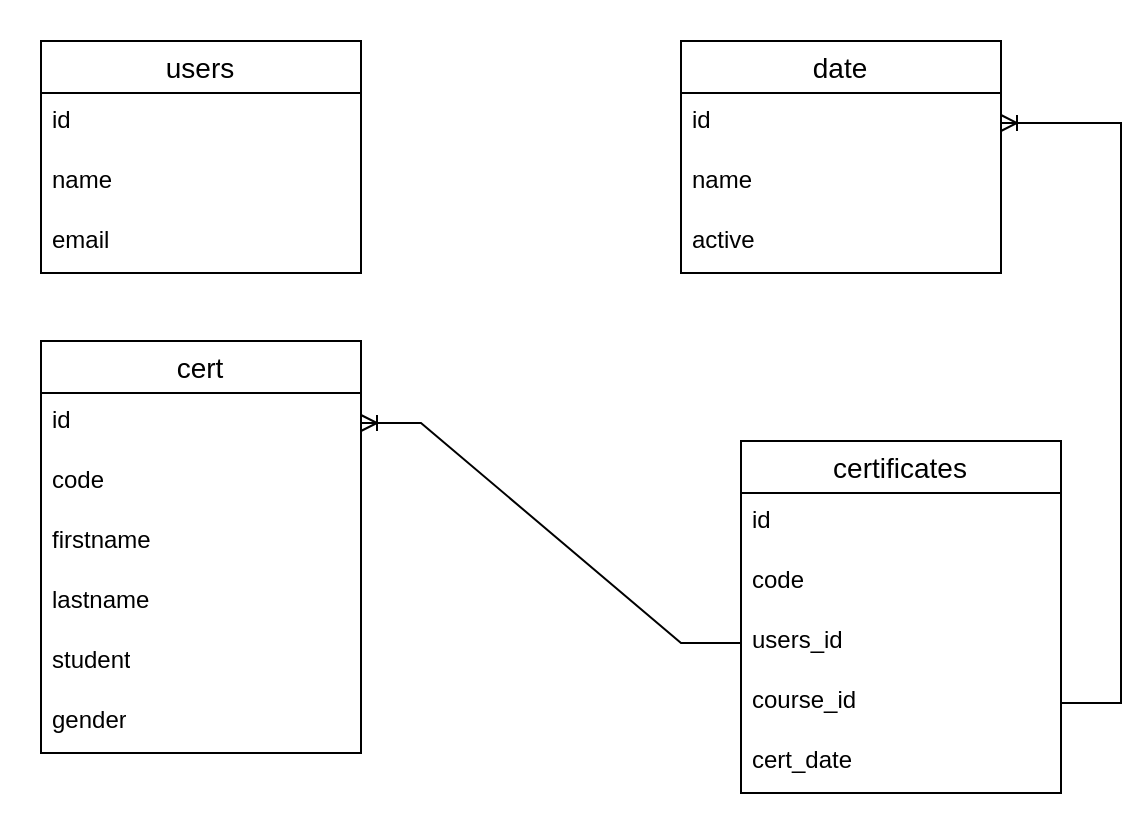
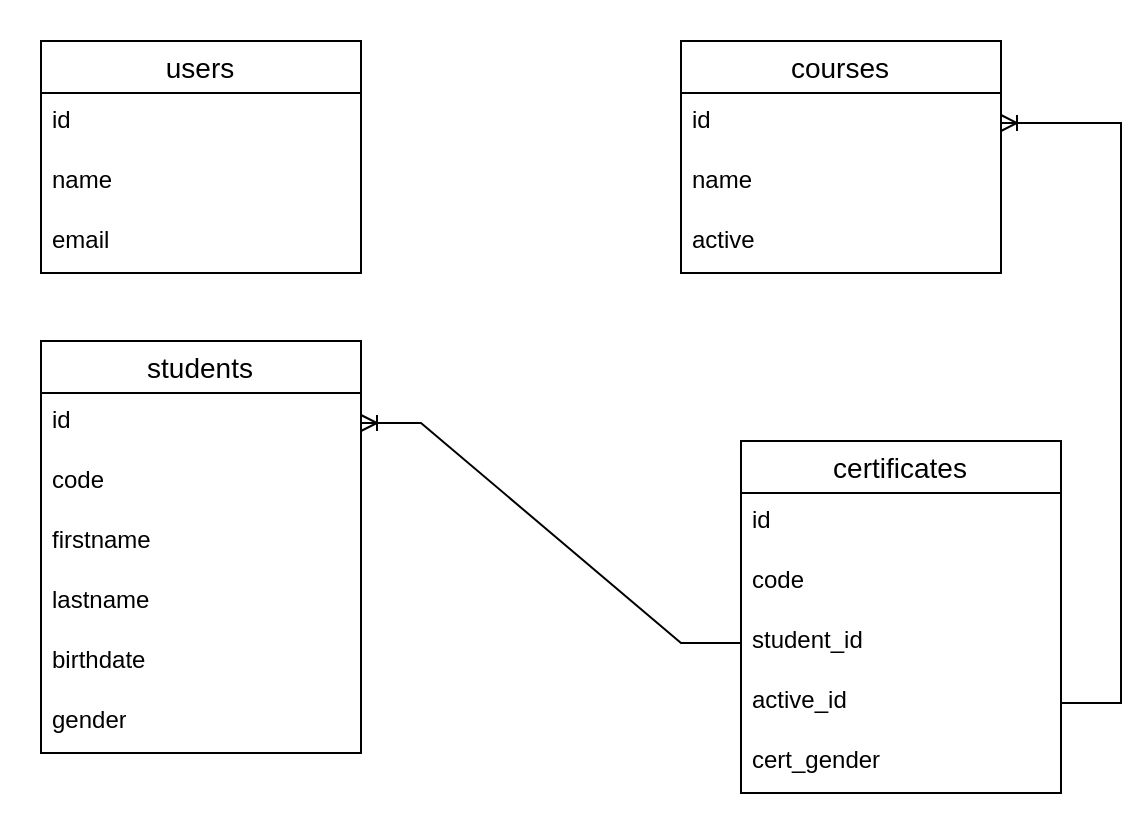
node "date": label "date" -> "courses"
node "cert": label "cert" -> "students"
node "users_id": label "users_id" -> "student_id"
node "student": label "student" -> "birthdate"
node "course_id": label "course_id" -> "active_id"
node "cert_date": label "cert_date" -> "cert_gender"
